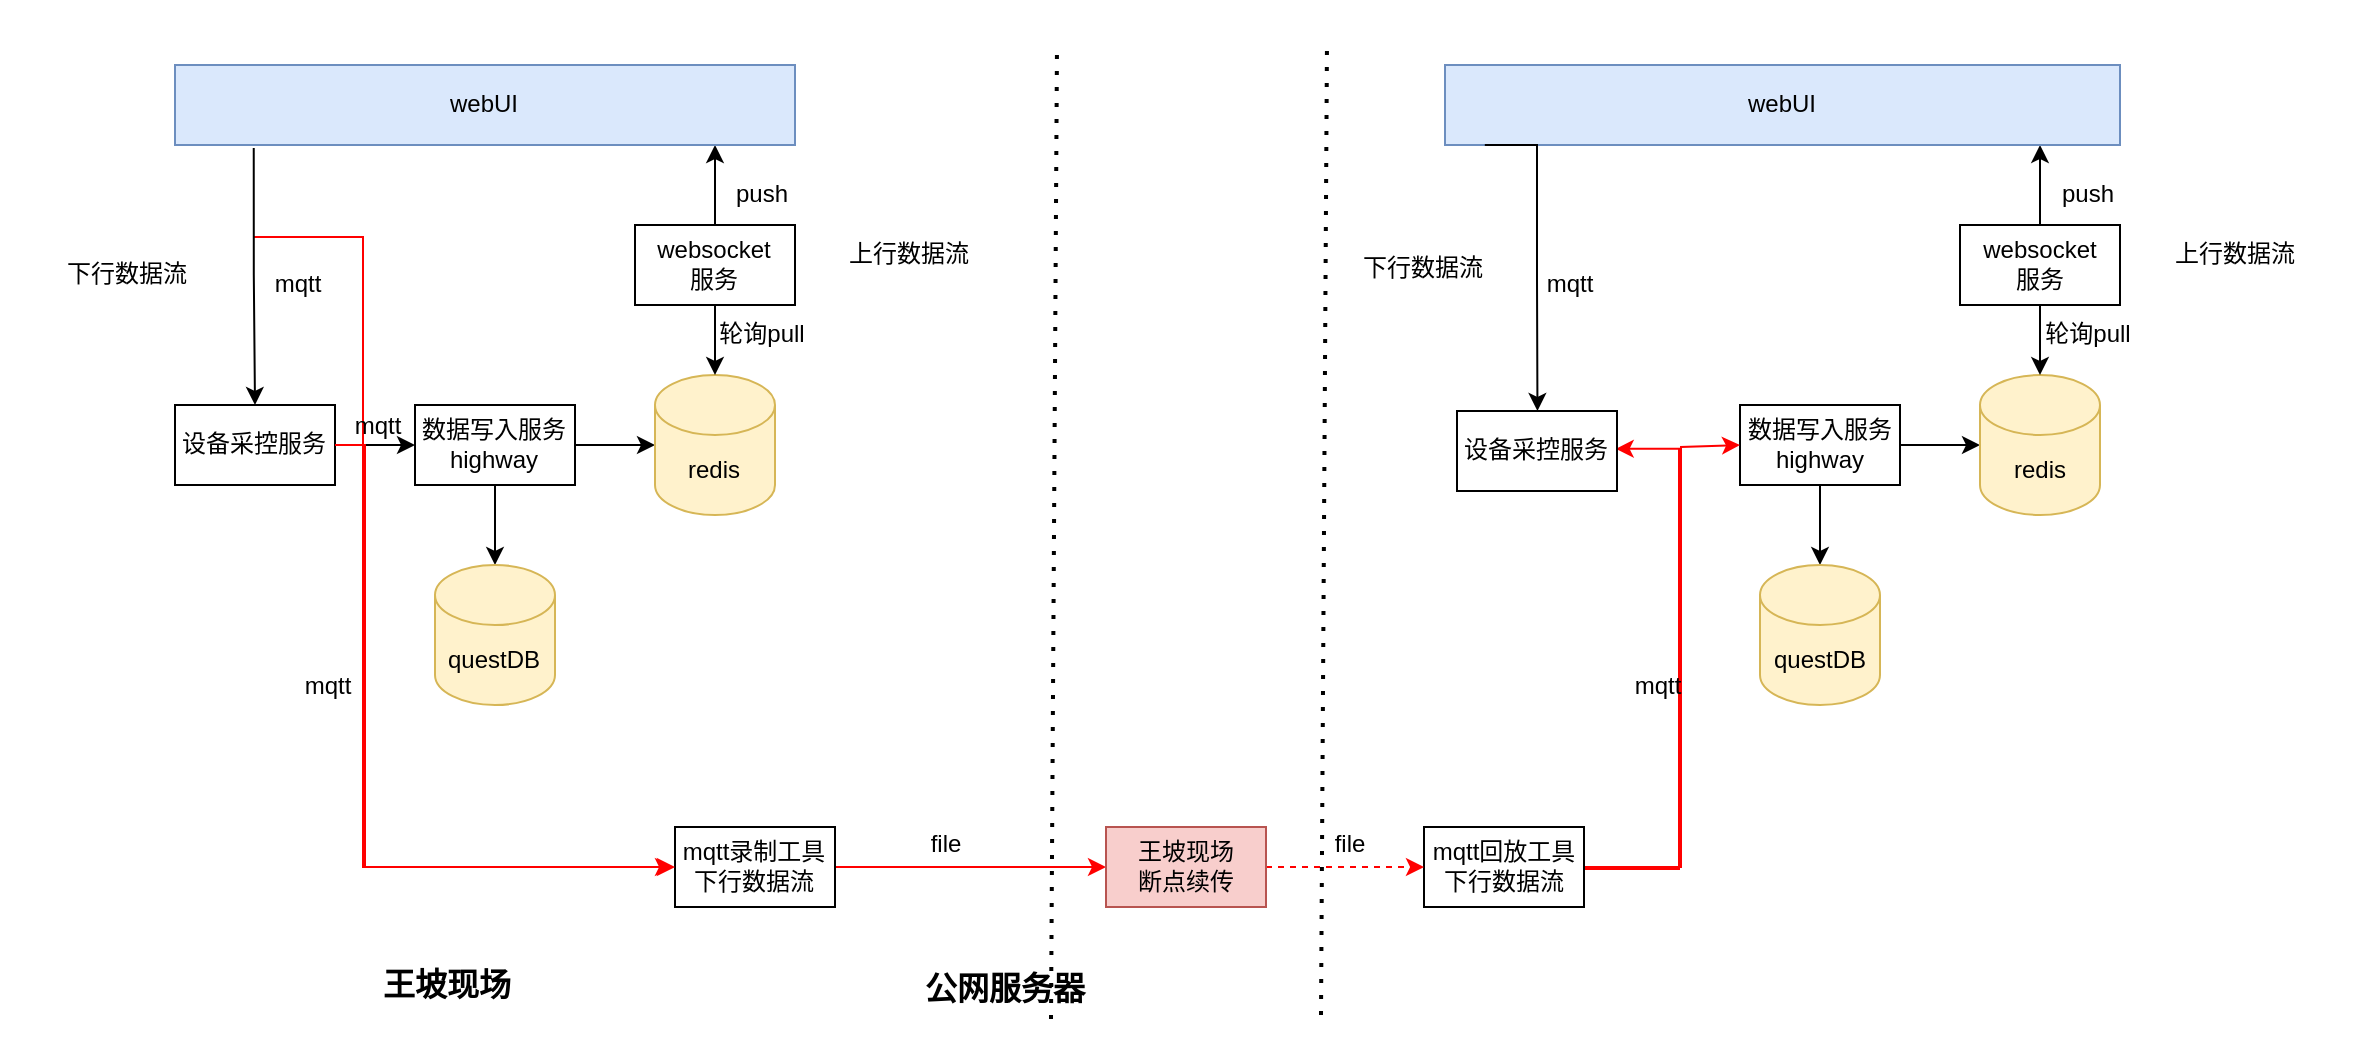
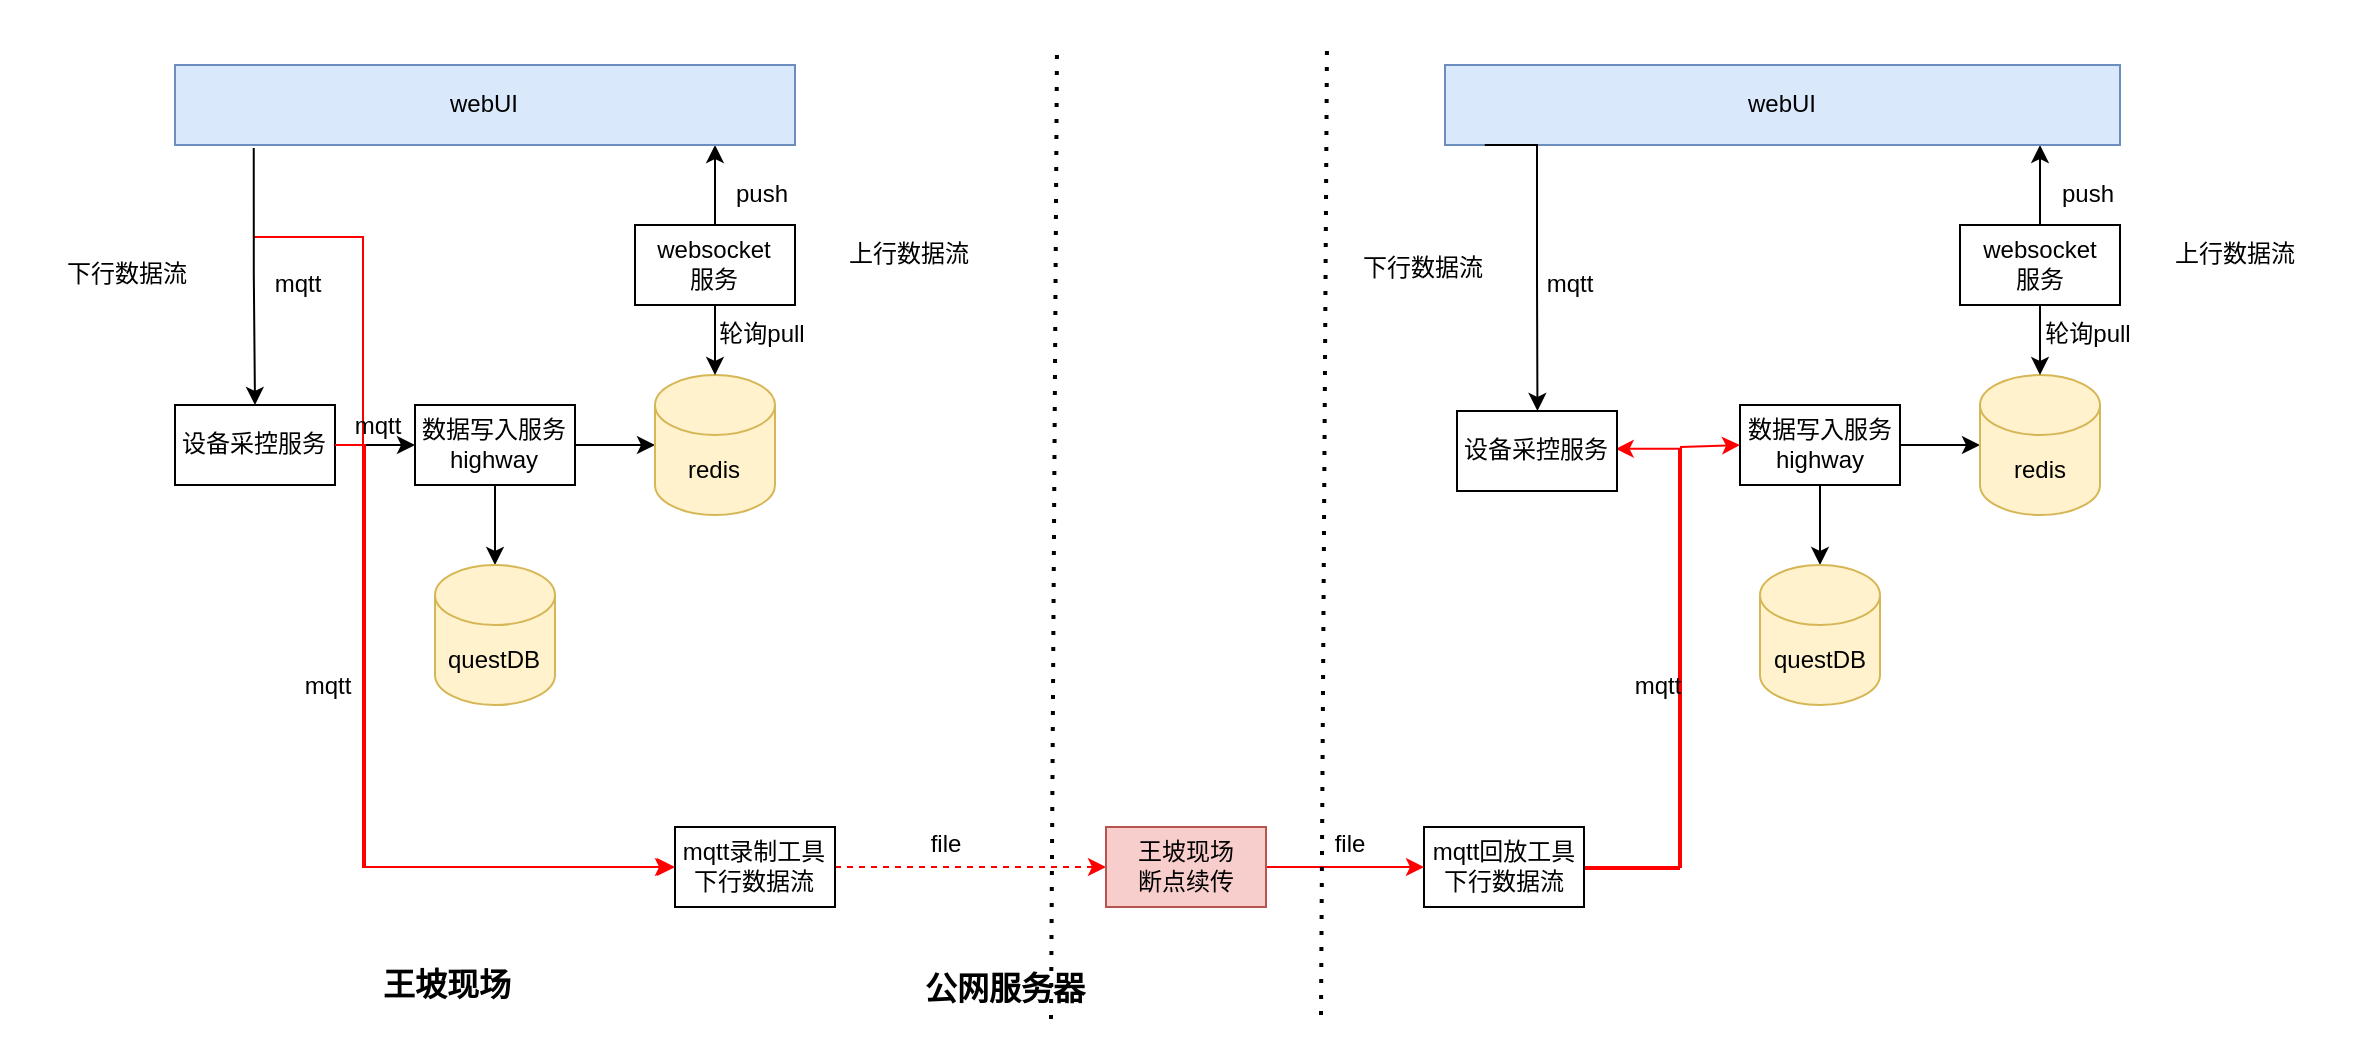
edge "mqtt录制工具 下行数据流" -> "王坡现场 断点续传": style solid -> dashed
edge "王坡现场 断点续传" -> "mqtt回放工具 下行数据流": style dashed -> solid
